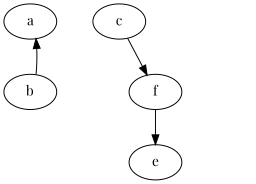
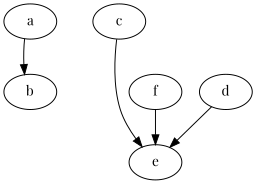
edge "c" -> "f": now "c" -> "e"
edge "b" -> "a": reversed
node "d": added
